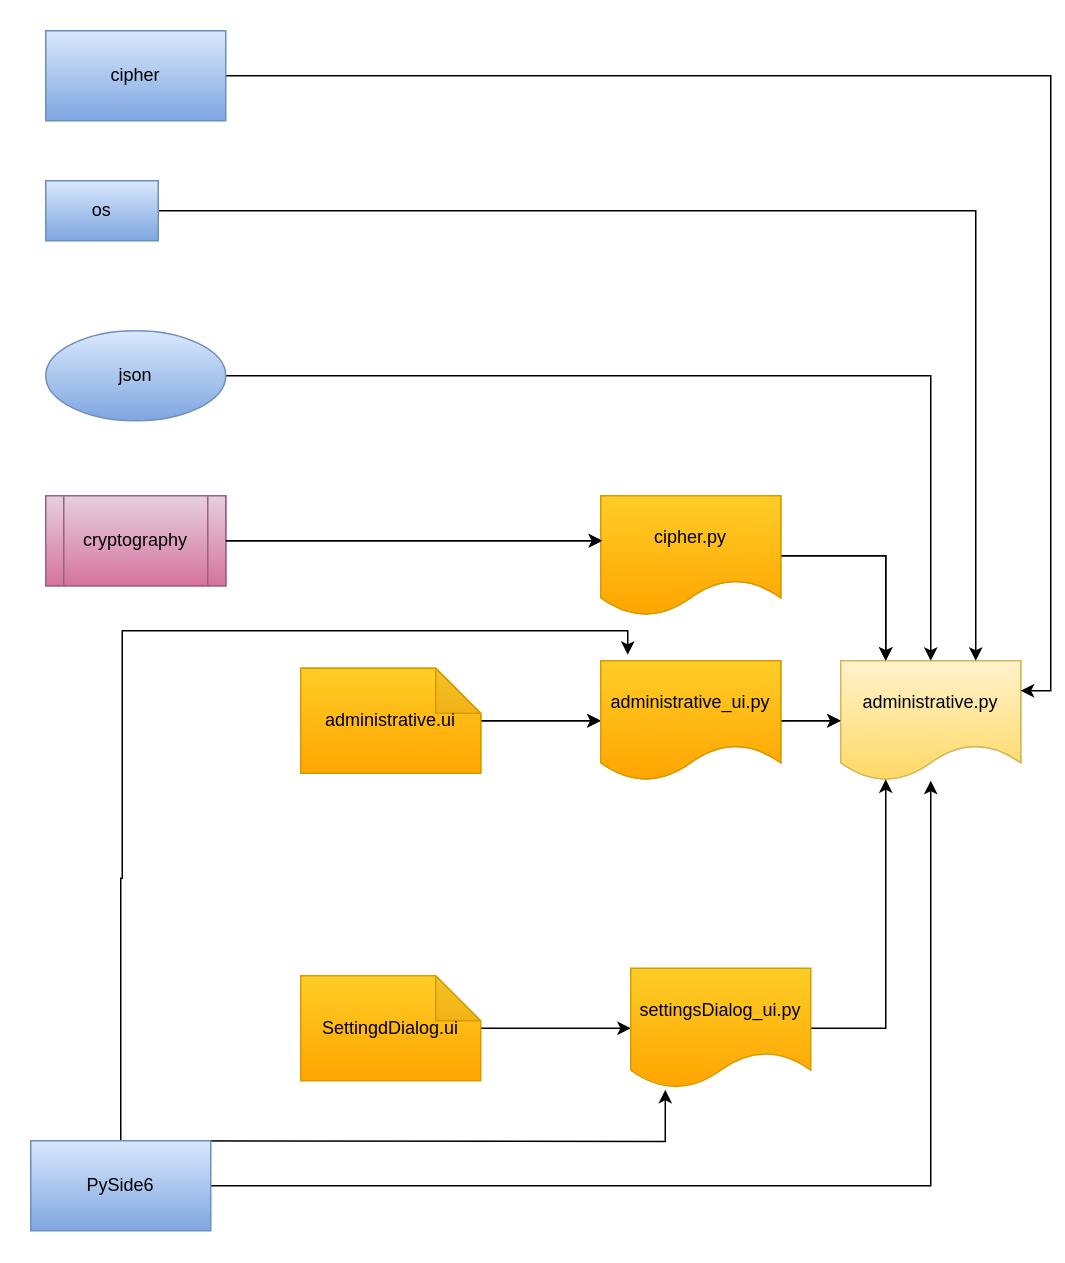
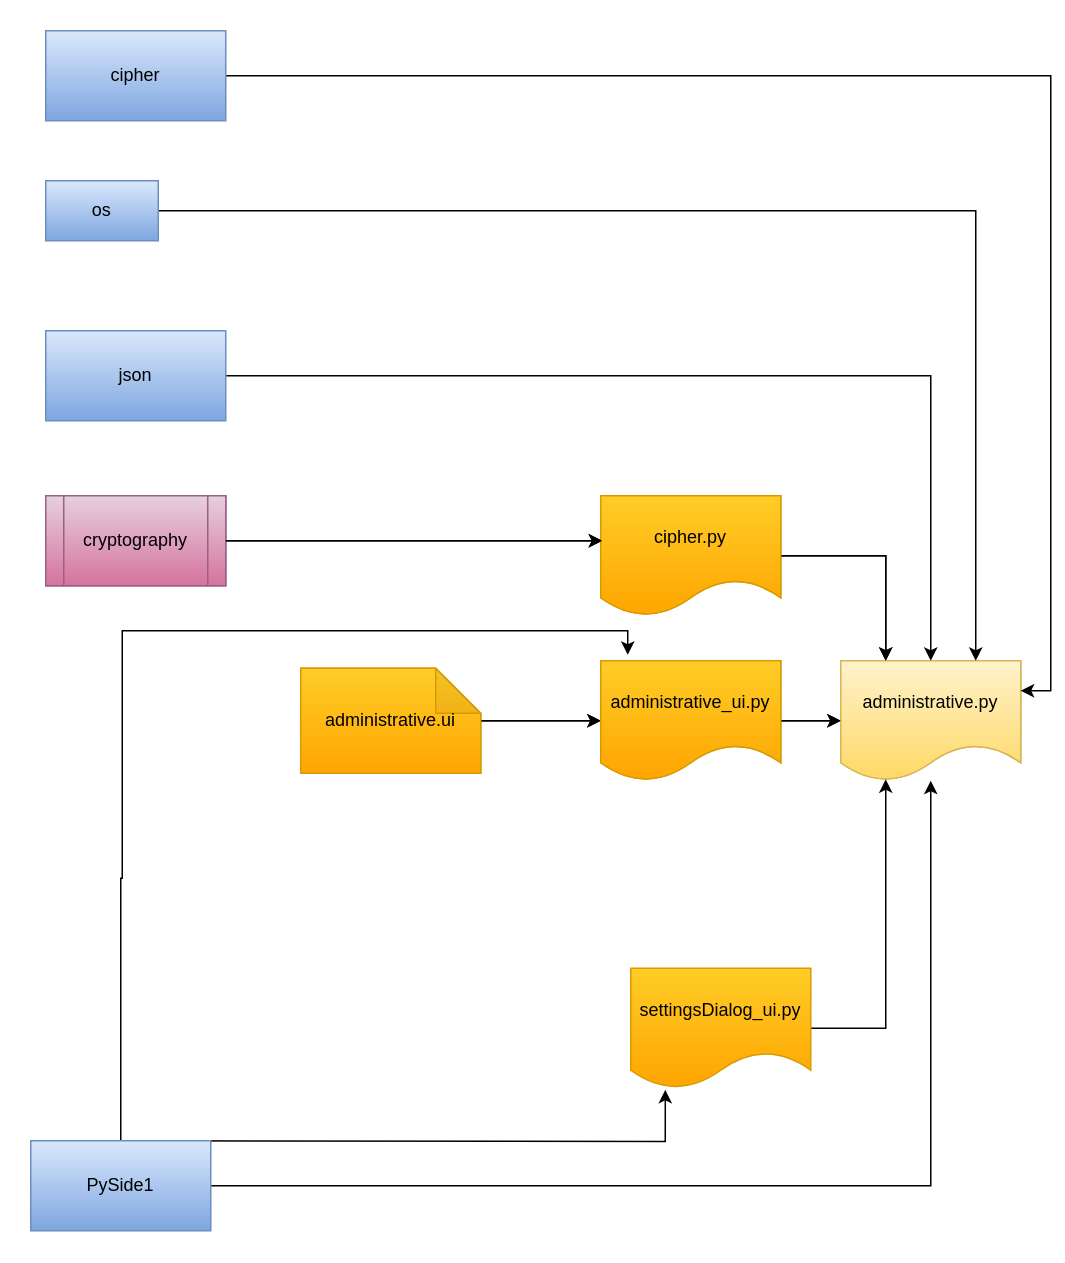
node "json": shape ellipse -> rectangle
node "SettingdDialog.ui": removed
edge "SettingdDialog.ui" -> "settingsDialog_ui.py": removed
node "PySide6": label "PySide6" -> "PySide1"
